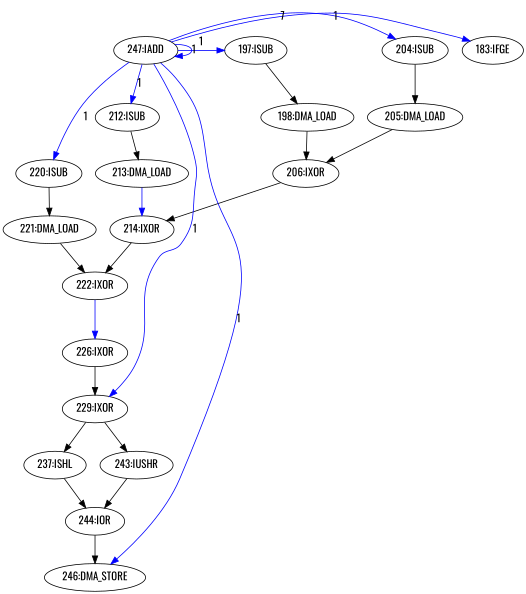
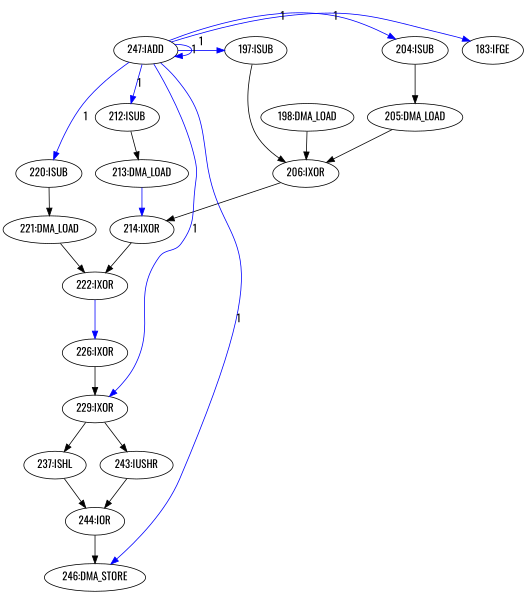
edge "247:IADD" -> "183:IFGE": label "7" -> "1"
edge "197:ISUB" -> "198:DMA_LOAD": now "197:ISUB" -> "206:IXOR"
